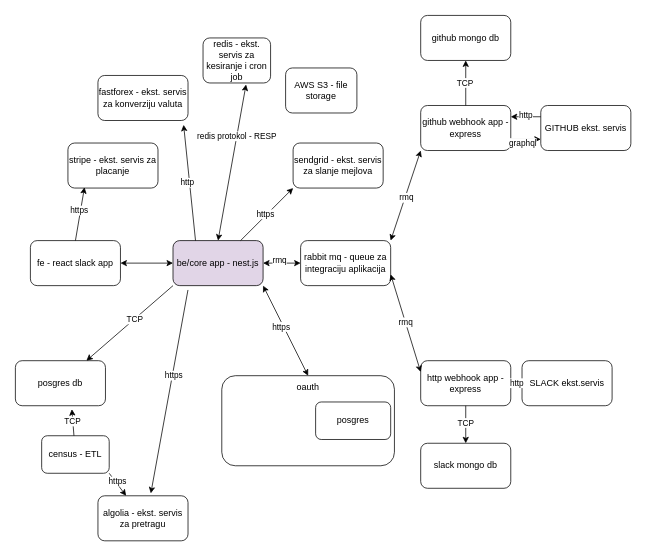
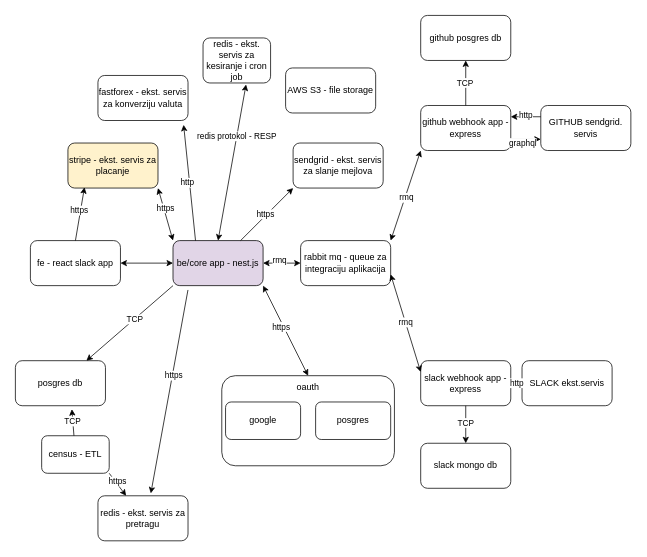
node "github mongo db": label "github mongo db" -> "github posgres db"
node "AWS S3 - file storage": size 71x45 -> 90x45
node "GITHUB ekst. servis": label "GITHUB ekst. servis" -> "GITHUB sendgrid. servis"
node "stripe - ekst. servis za placanje": fillcolor #ffffff -> #fff2cc
edge "stripe - ekst. servis za placanje" -- "be/core app - nest.js": added, label "https"
node "http webhook app - express": label "http webhook app - express" -> "slack webhook app - express"
node "google": added
node "algolia - ekst. servis za pretragu": label "algolia - ekst. servis za pretragu" -> "redis - ekst. servis za pretragu"
